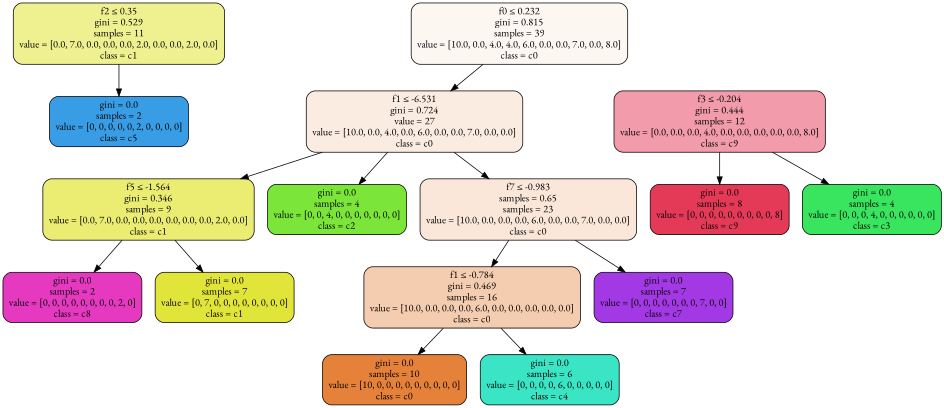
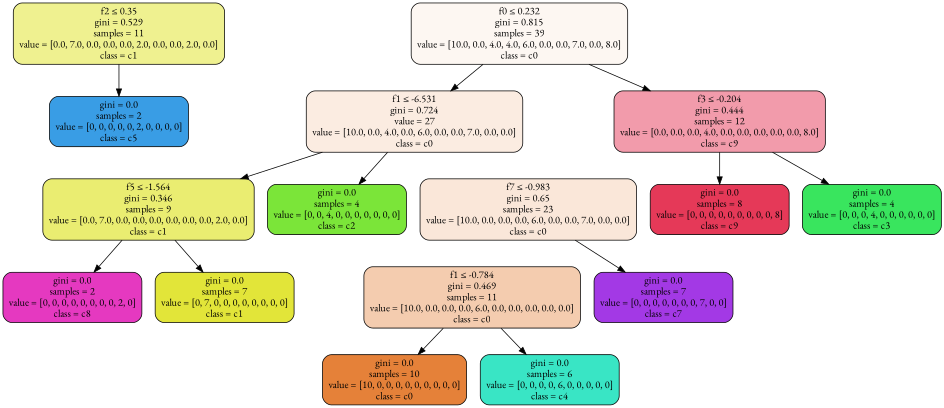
edge "f0 ≤ 0.232" -> "f3 ≤ -0.204": added
edge "f1 ≤ -6.531" -> "f7 ≤ -0.983": removed
node "f7 ≤ -0.983": text "samples = 0.65" -> "gini = 0.65"
edge "f7 ≤ -0.983" -> "f1 ≤ -0.784": removed
node "f1 ≤ -0.784": text "samples = 16" -> "samples = 11"
